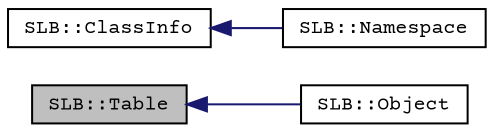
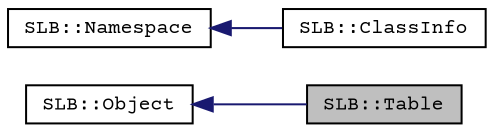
edge "SLB::Namespace" -> "SLB::ClassInfo": reversed
edge "SLB::Object" -> "SLB::Table": reversed
